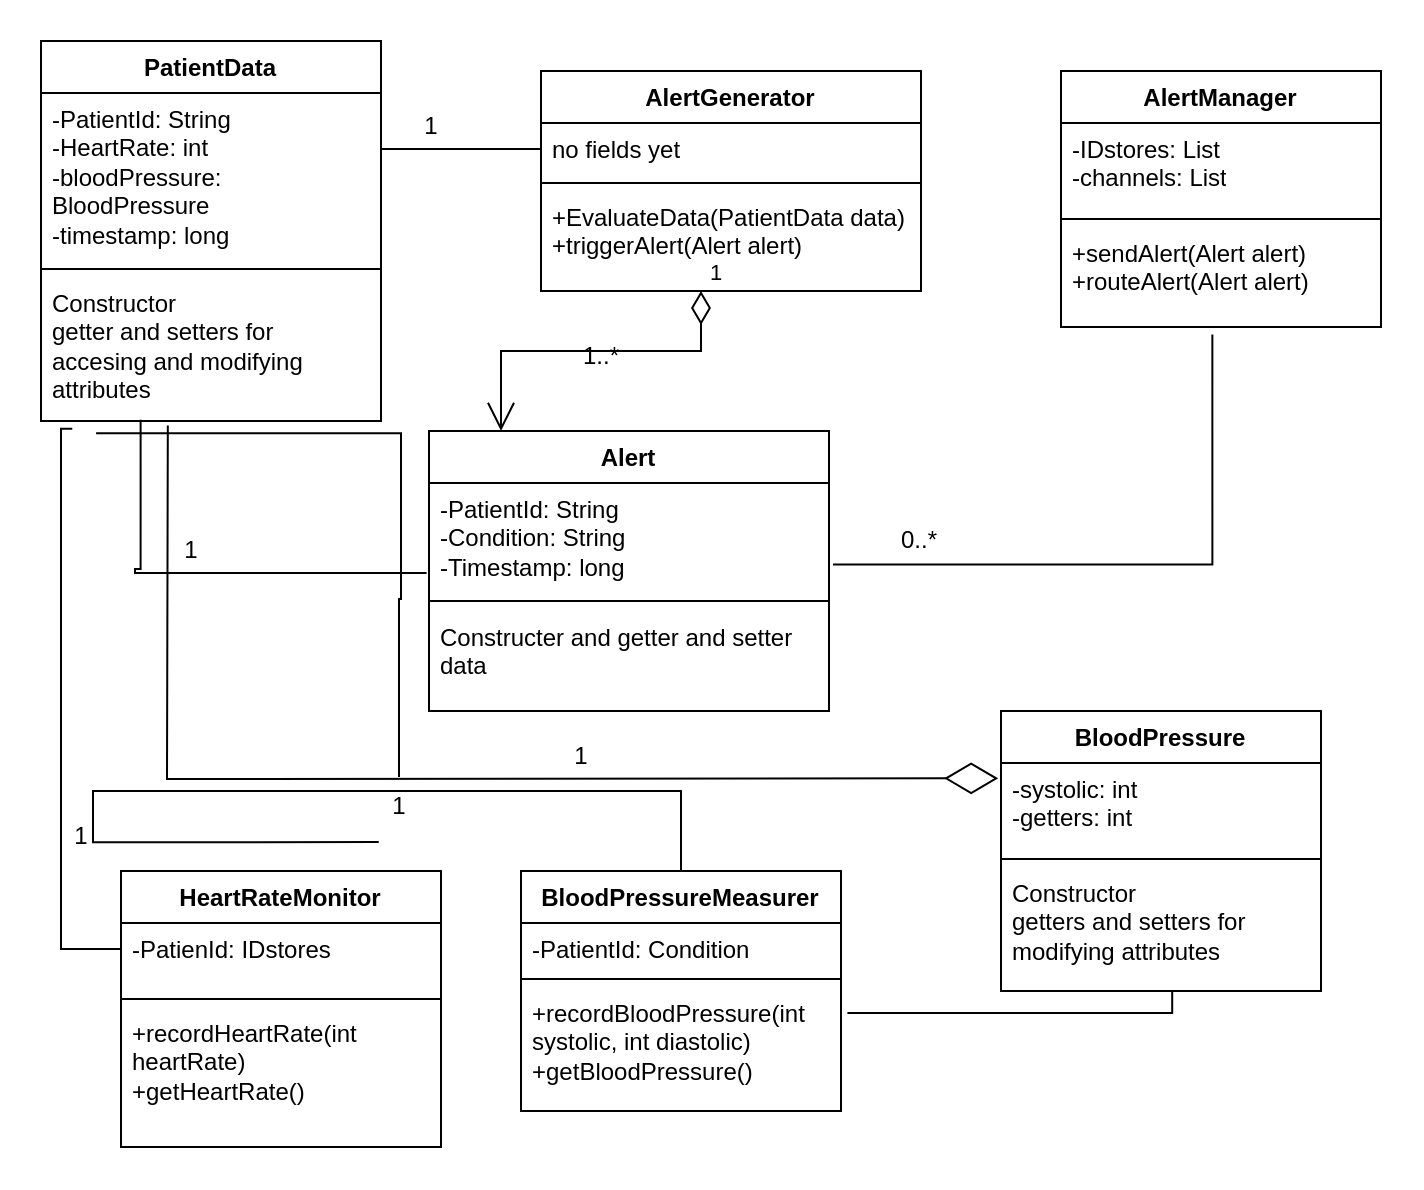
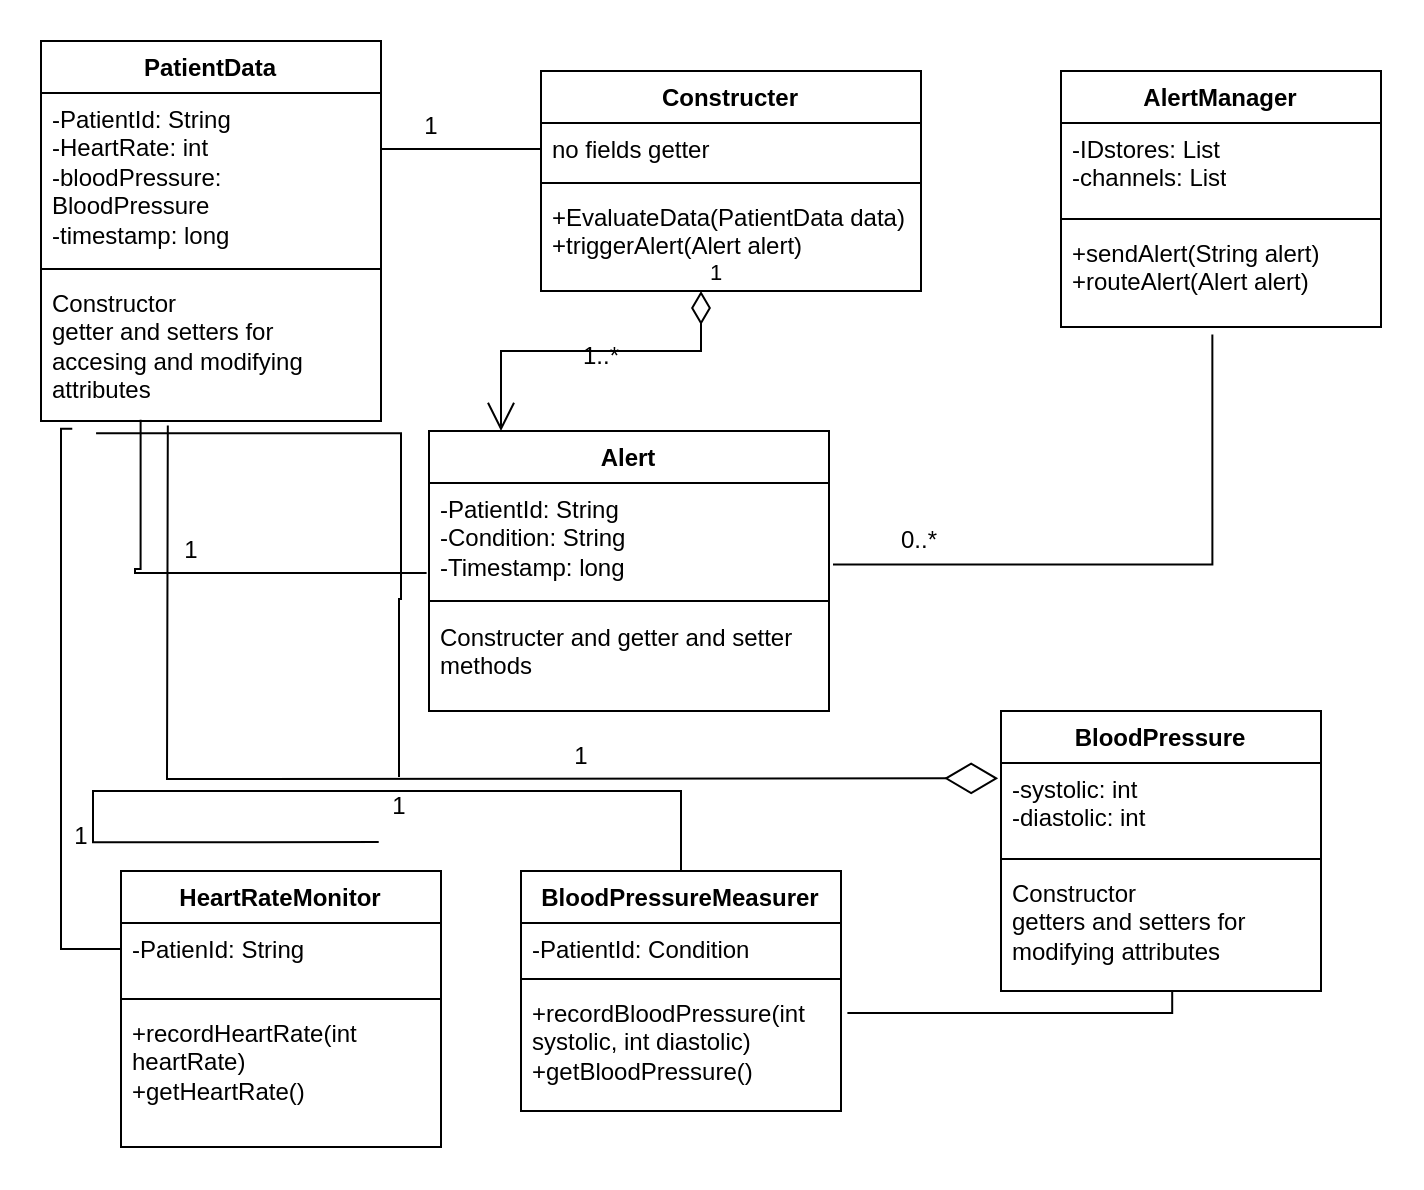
node "AlertGenerator": label "AlertGenerator" -> "Constructer"
node "no fields yet": label "no fields yet" -> "no fields getter"
node "+sendAlert(Alert alert) +routeAlert(Alert alert)": label "+sendAlert(Alert alert) +routeAlert(Alert alert)" -> "+sendAlert(String alert) +routeAlert(Alert alert)"
node "Constructer and getter and setter data": label "Constructer and getter and setter data" -> "Constructer and getter and setter methods"
node "-systolic: int -getters: int": label "-systolic: int -getters: int" -> "-systolic: int -diastolic: int"
node "-PatienId: IDstores": label "-PatienId: IDstores" -> "-PatienId: String"
